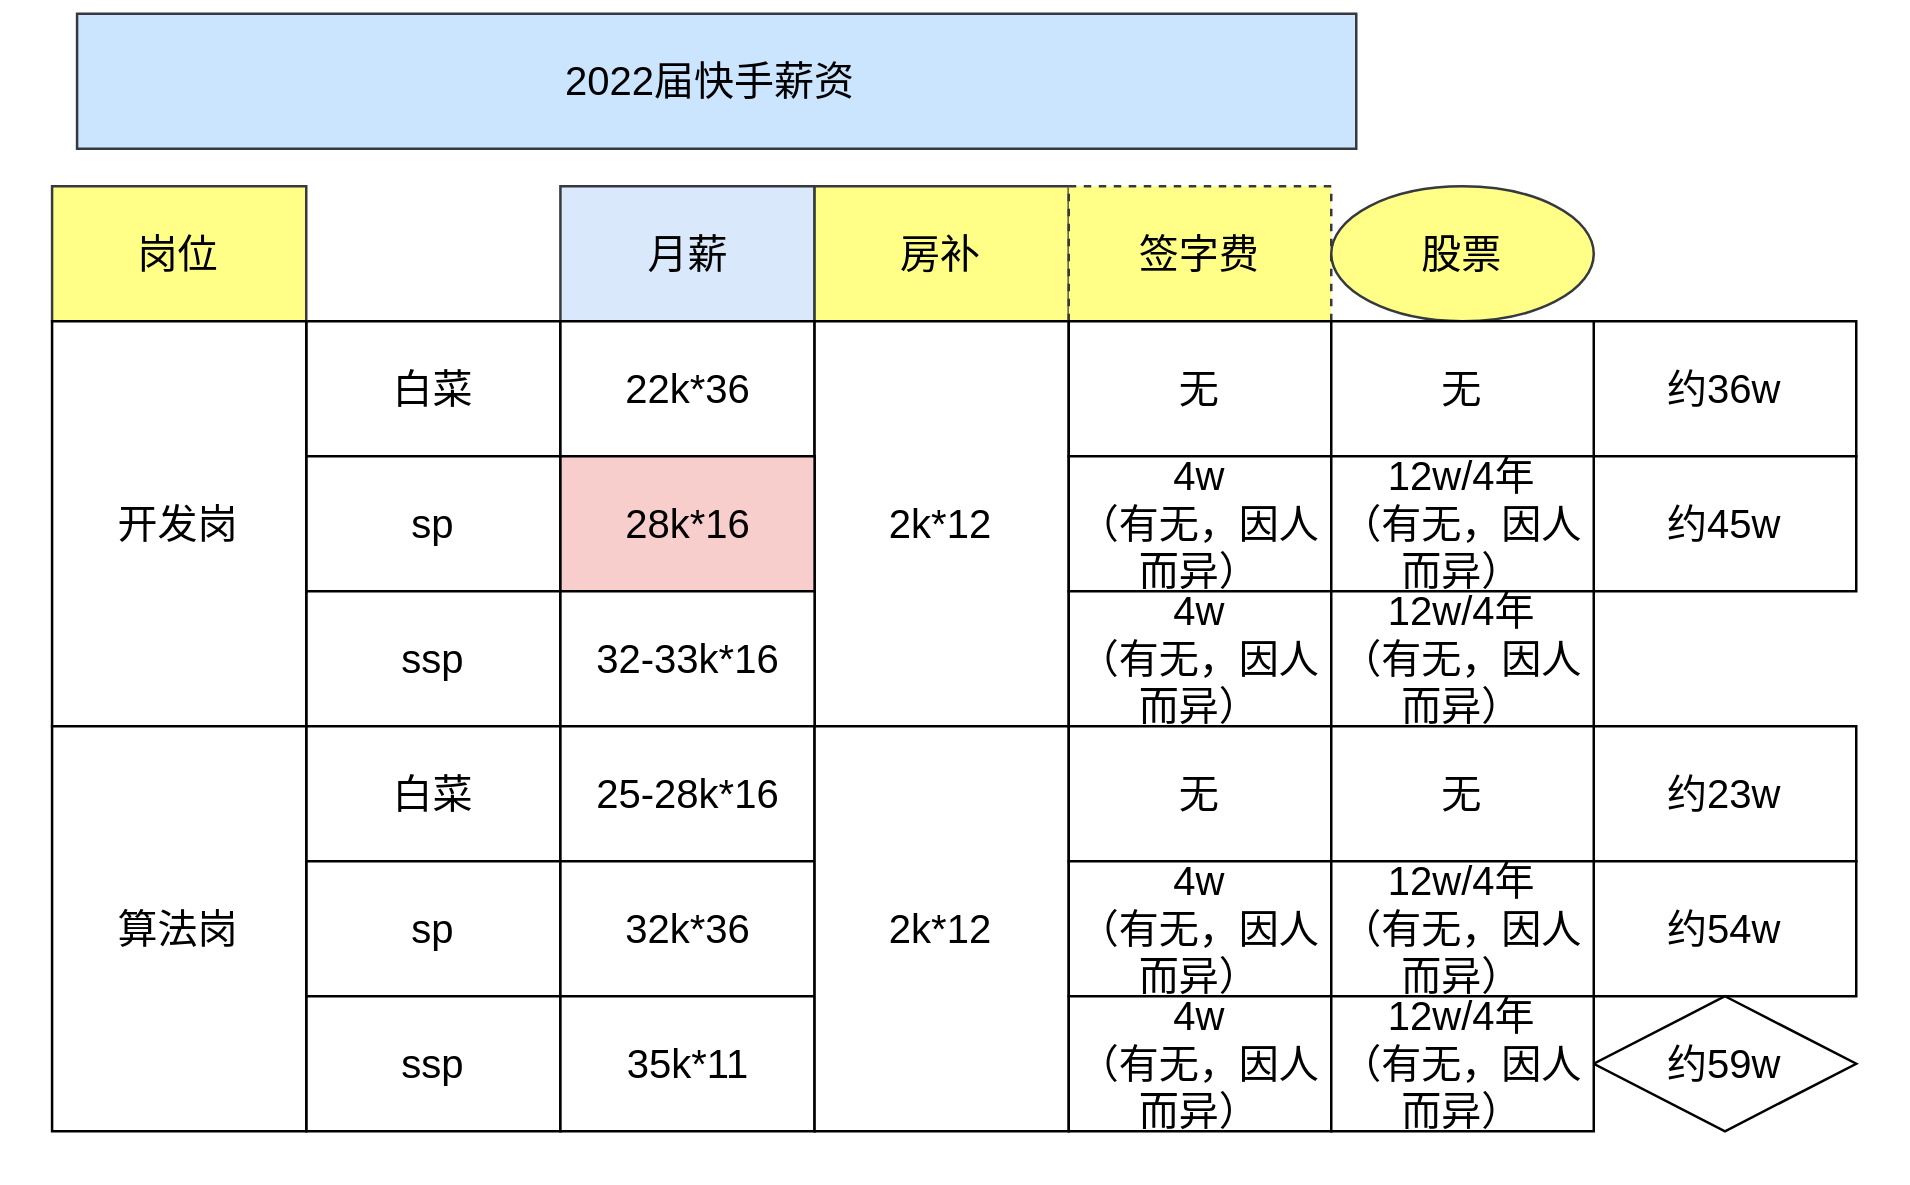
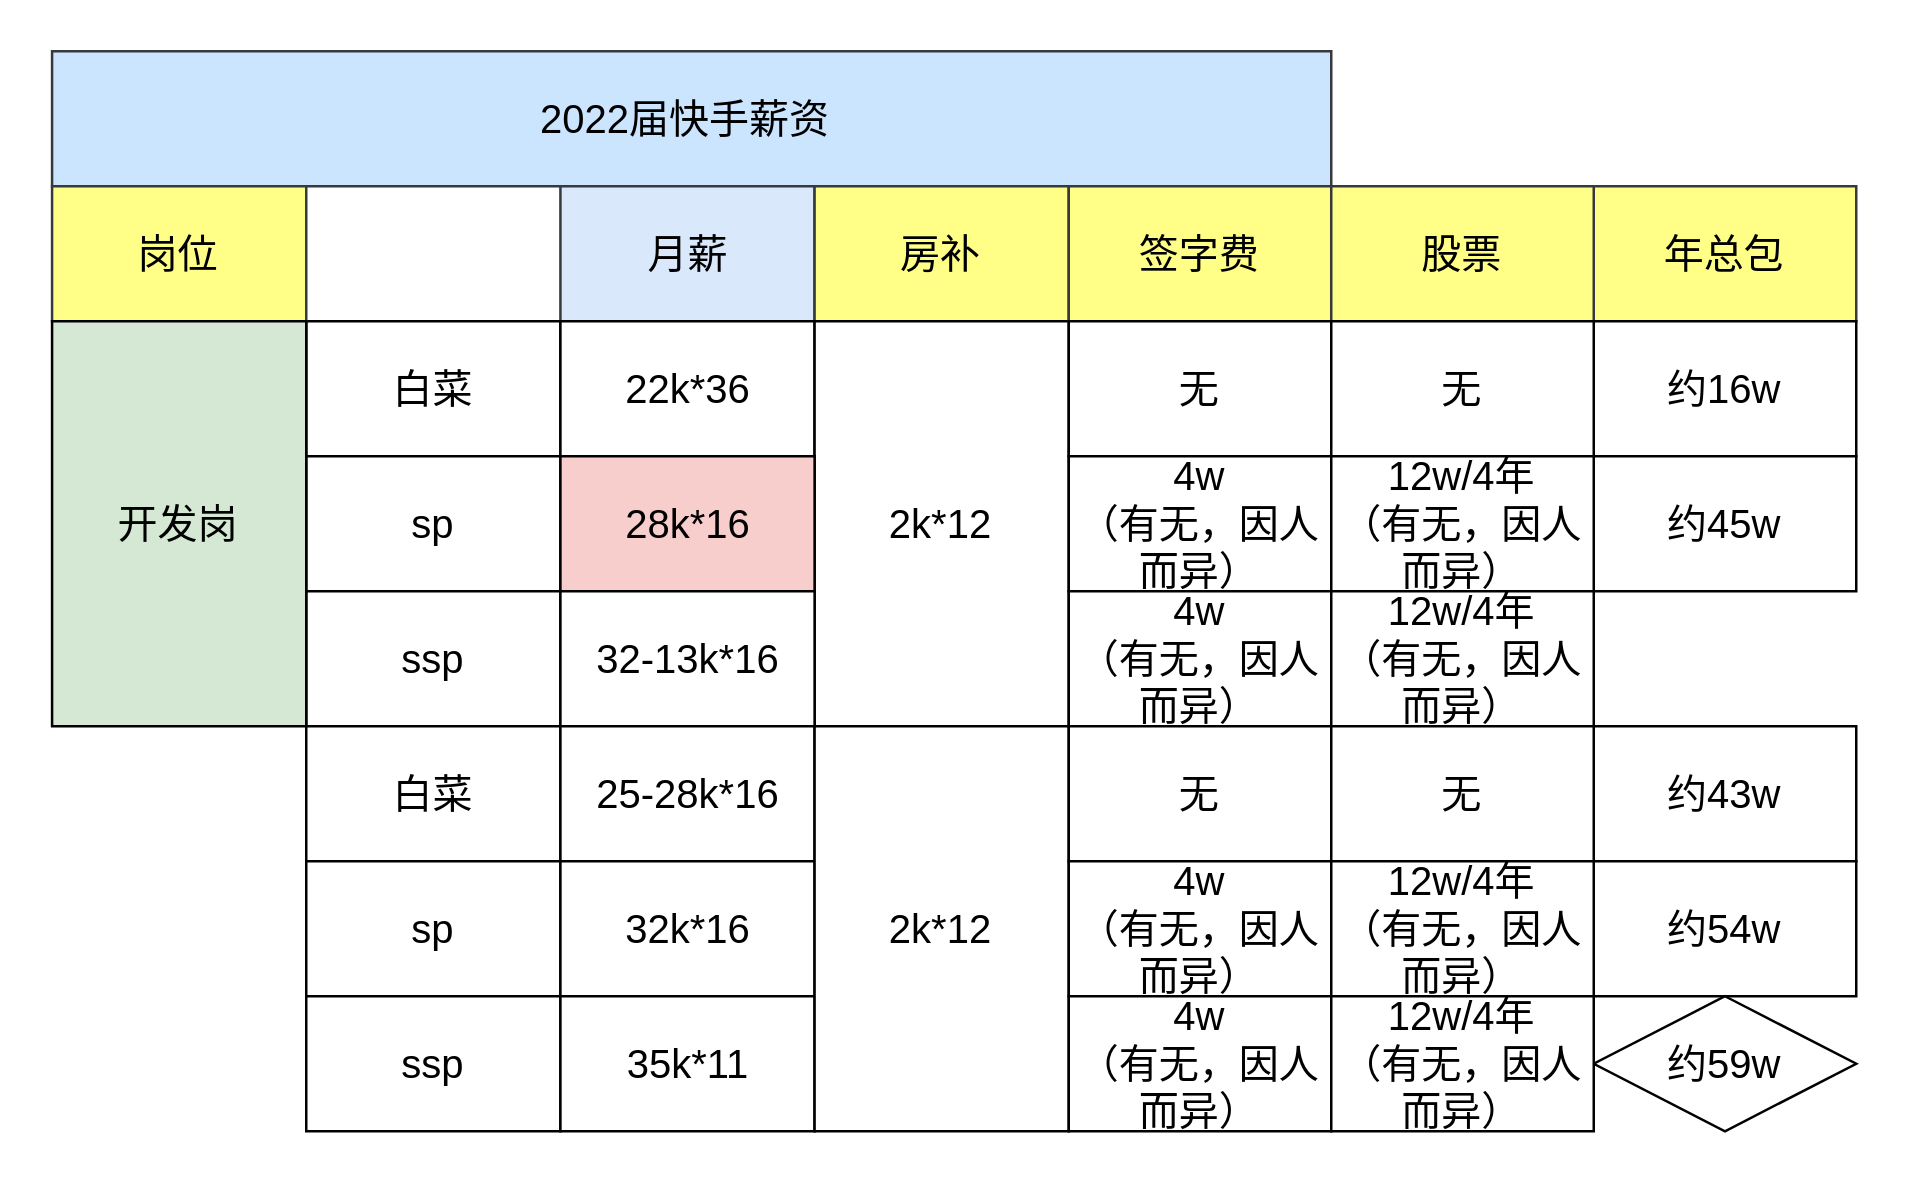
node "2022届快手薪资": moved (717, 81) -> (692, 119)
node "签字费": style dashed -> solid
node "股票": shape ellipse -> rectangle
node "年总包": added
node "约36w": label "约36w" -> "约16w"
node "开发岗": fillcolor #ffffff -> #d5e8d4
node "32-33k*16": label "32-33k*16" -> "32-13k*16"
node "约23w": label "约23w" -> "约43w"
node "算法岗": removed
node "32k*36": label "32k*36" -> "32k*16"
